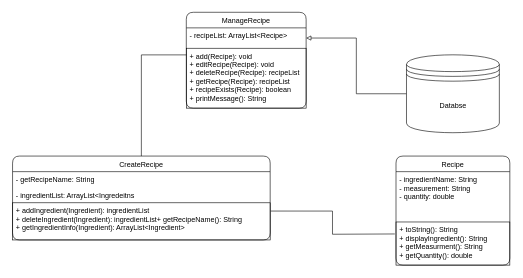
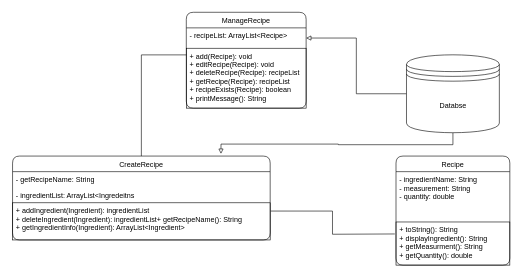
edge "Databse" -> "CreateRecipe": added
